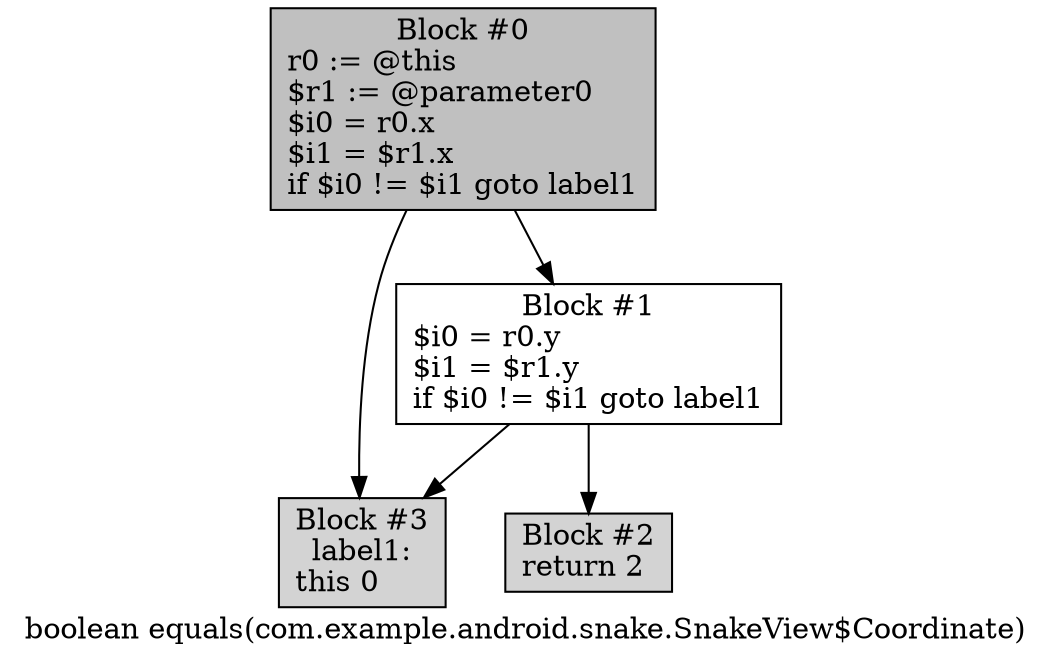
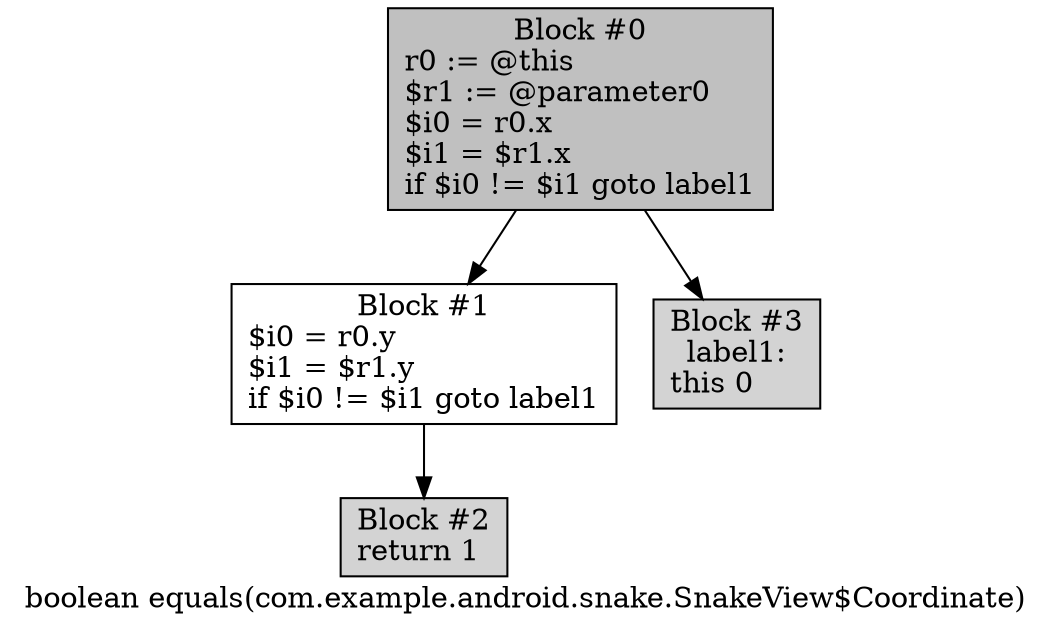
edge "Block #1 $i0 = r0.y $i1 = $r1.y if $i0 != $i1 goto label1" -> "Block #3 label1: this 0": removed
node "Block #2 return 2": label "Block #2 return 2" -> "Block #2 return 1"
